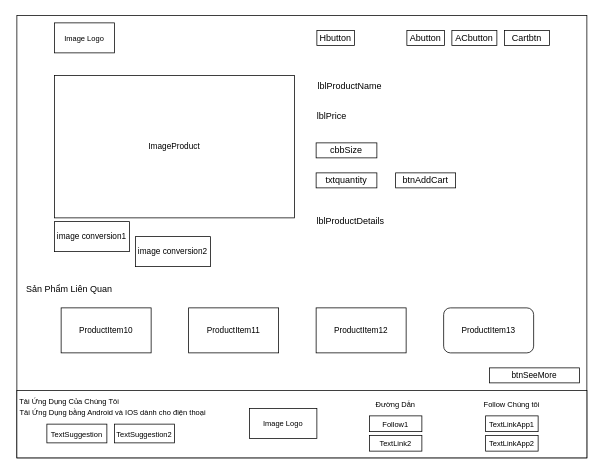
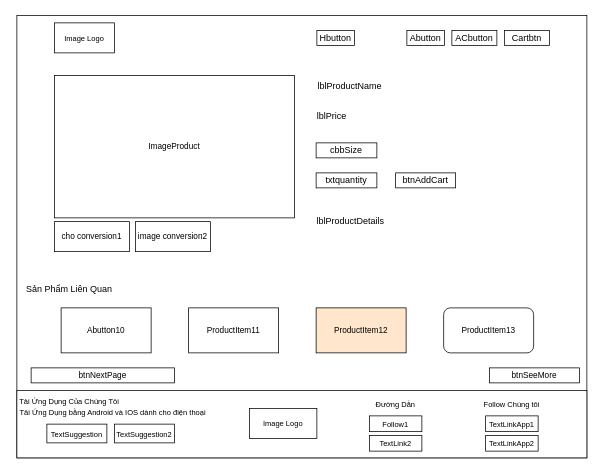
node "image conversion1": label "image conversion1" -> "cho conversion1"
node "image conversion2": moved (173, 252) -> (173, 237)
node "ProductItem10": label "ProductItem10" -> "Abutton10"
node "ProductItem12": fillcolor #ffffff -> #ffe6cc
node "btnNextPage": added
